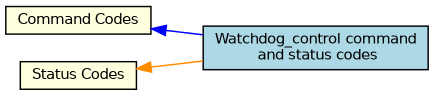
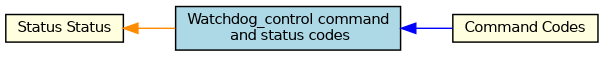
edge "Watchdog_control command and status codes" -> "Command Codes": reversed
node "Status Codes": label "Status Codes" -> "Status Status"
